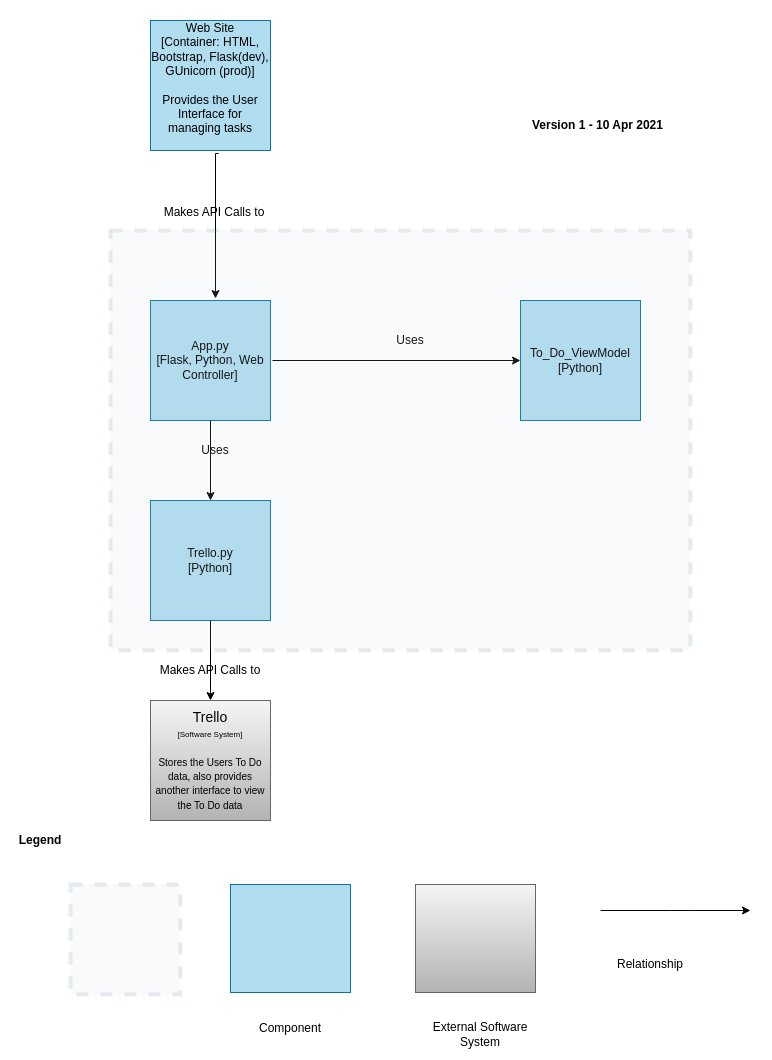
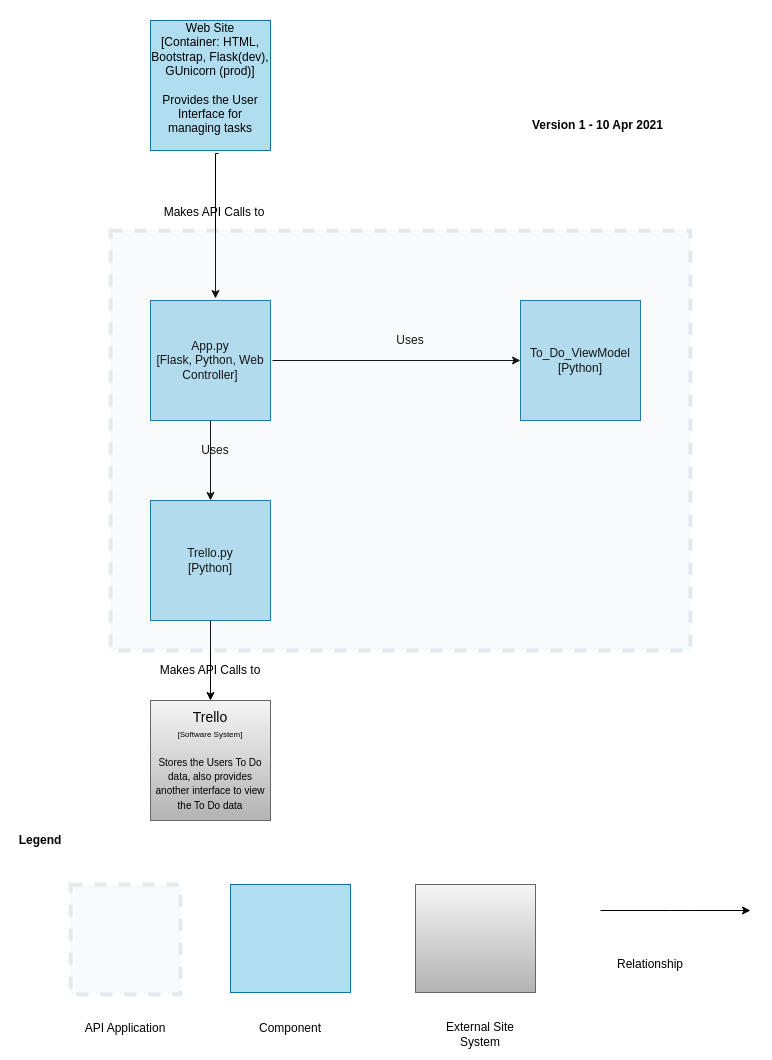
node "API Application": added
node "External Software System": label "External Software System" -> "External Site System"
